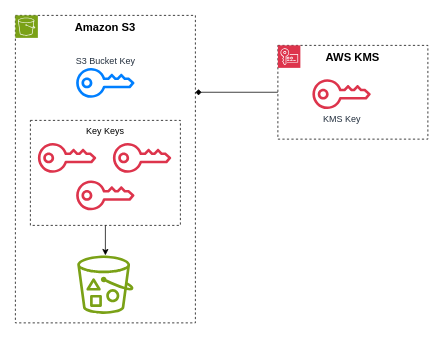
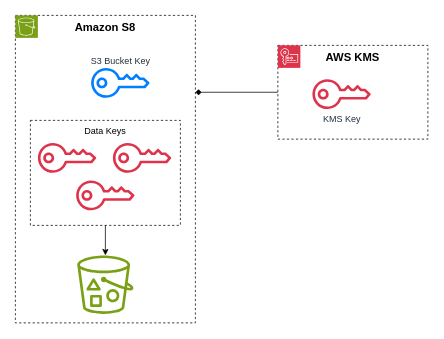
node "Amazon S3": label "Amazon S3" -> "Amazon S8"
node "S3 Bucket Key": moved (105, 83) -> (120, 83)
node "Key Keys": label "Key Keys" -> "Data Keys"
